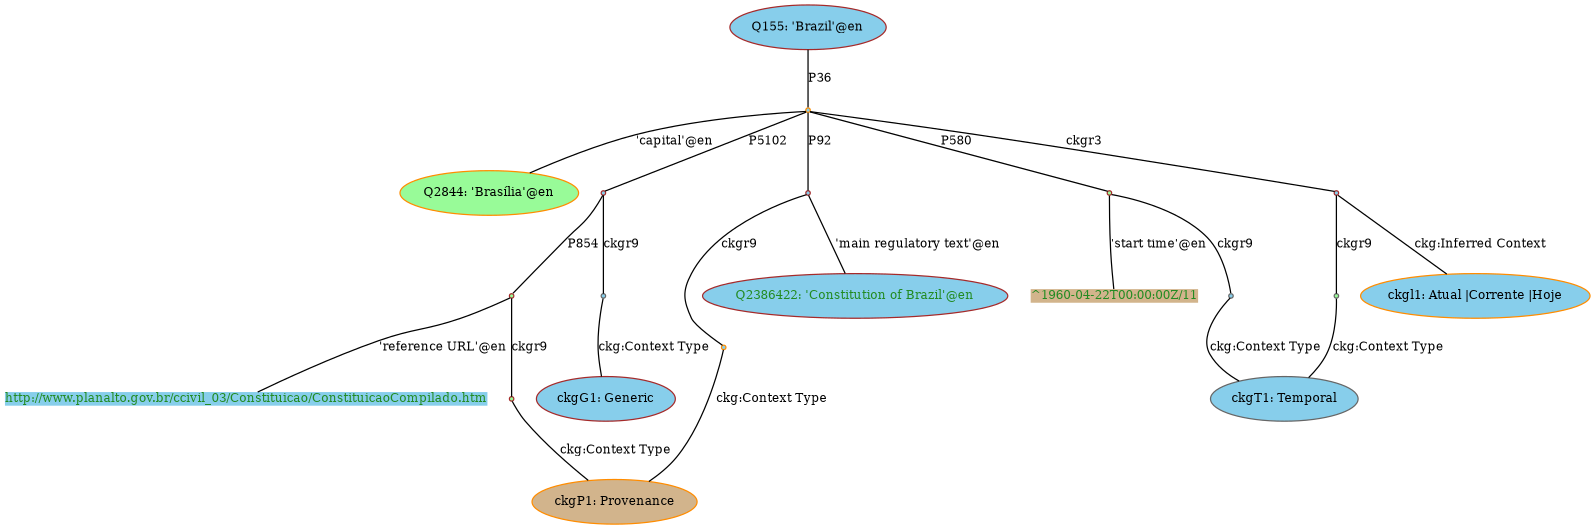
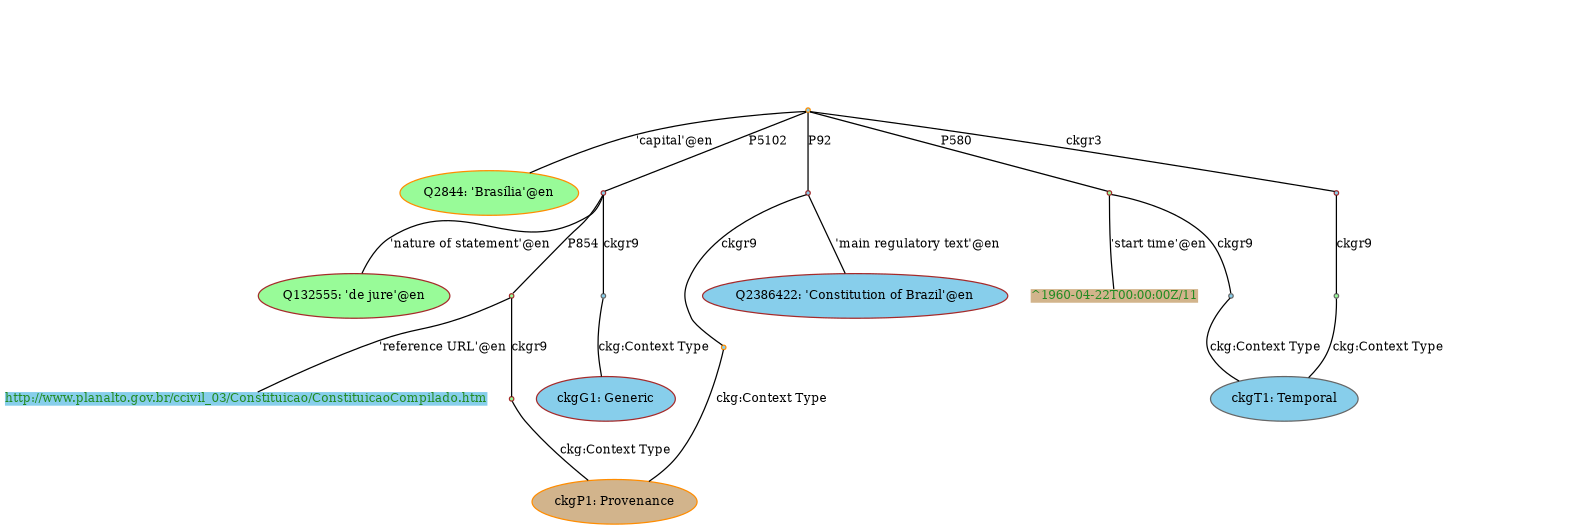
node "Q155: 'Brazil'@en": removed
node "Q132555: 'de jure'@en": added
node "Q2386422: 'Constitution of Brazil'@en": fontcolor forestgreen -> black
node "ckgl1: Atual |Corrente |Hoje": removed
